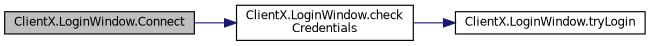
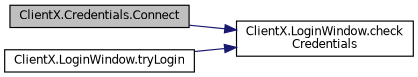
node "ClientX.LoginWindow.Connect": label "ClientX.LoginWindow.Connect" -> "ClientX.Credentials.Connect"
edge "ClientX.LoginWindow.check Credentials" -> "ClientX.LoginWindow.tryLogin": reversed
